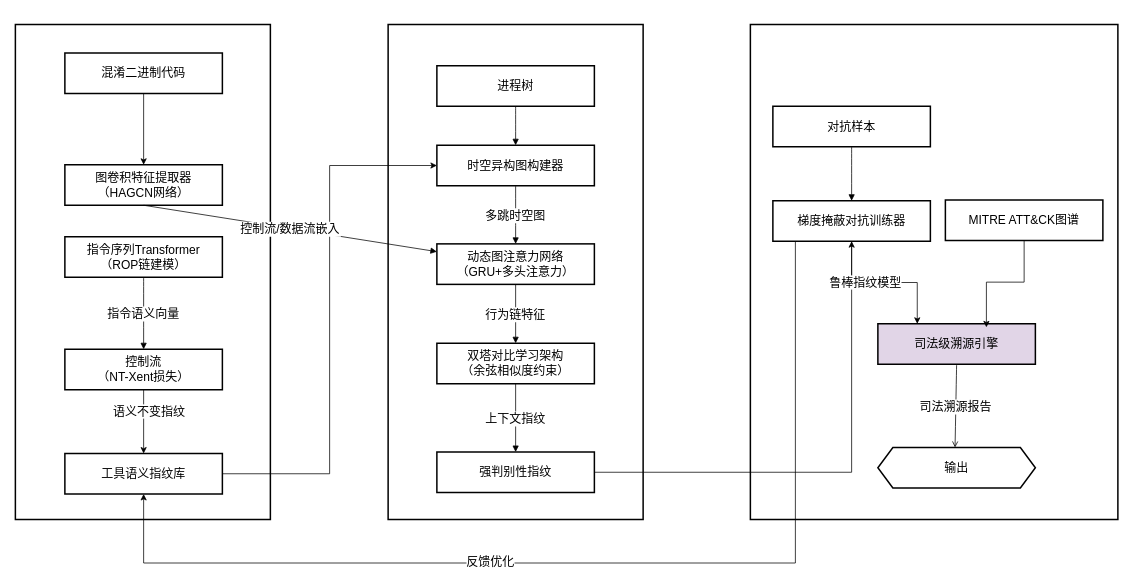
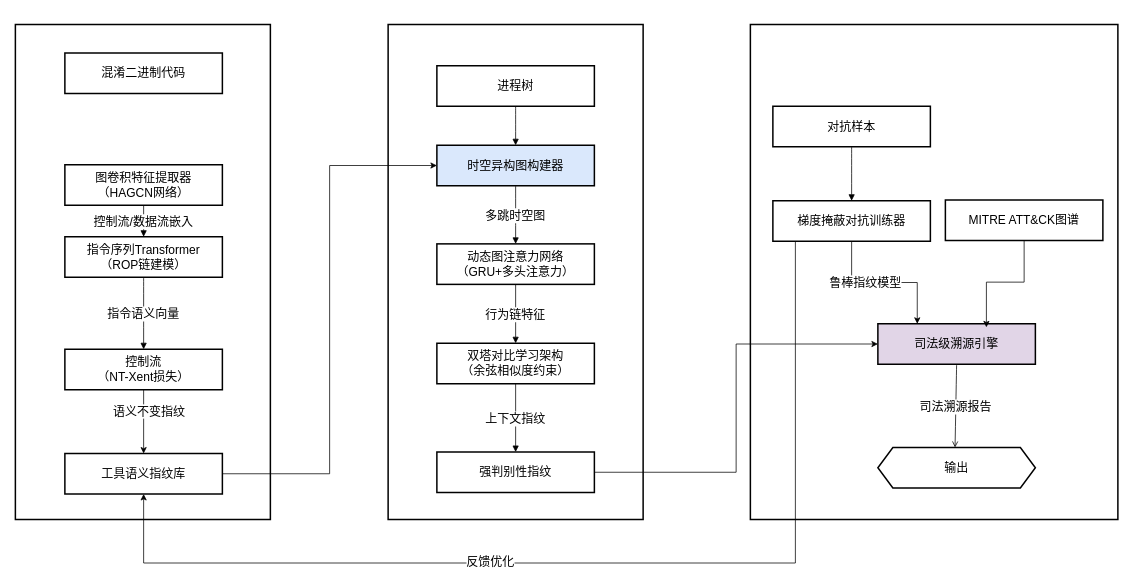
edge "混淆二进制代码" -> "图卷积特征提取器 （HAGCN网络）": removed
node "时空异构图构建器": fillcolor #ffffff -> #dae8fc
edge "图卷积特征提取器 （HAGCN网络）" -> "动态图注意力网络 （GRU+多头注意力）": now "图卷积特征提取器 （HAGCN网络）" -> "指令序列Transformer （ROP链建模）"
edge "强判别性指纹" -> "梯度掩蔽对抗训练器": now "强判别性指纹" -> "司法级溯源引擎"
